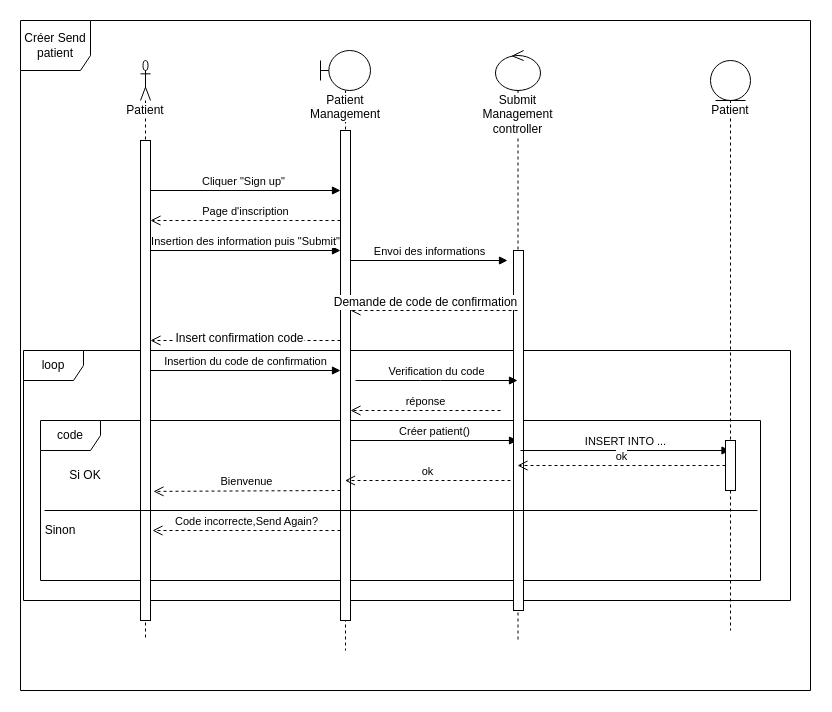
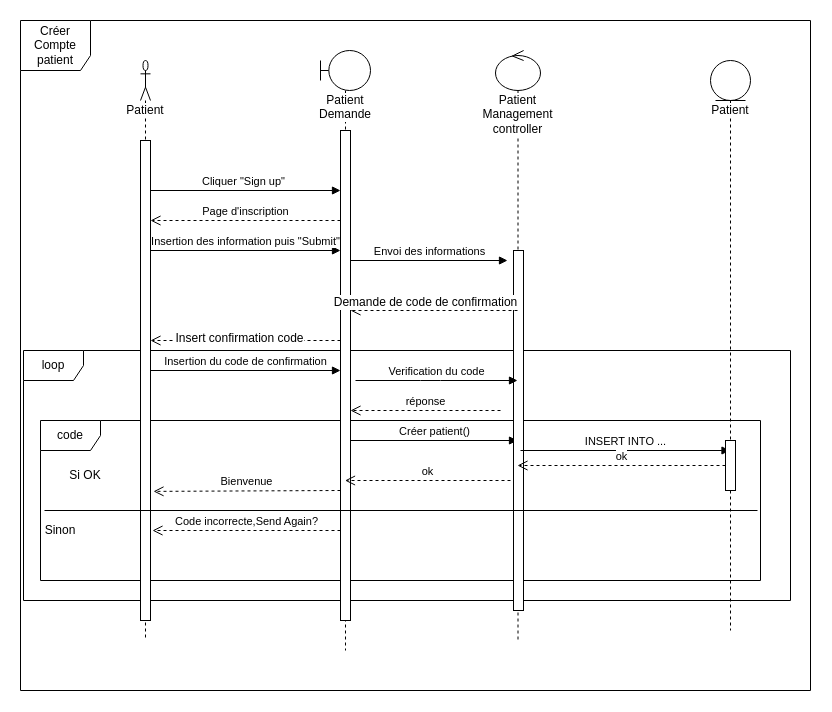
node "Créer Send patient": label "Créer Send patient" -> "Créer Compte patient"
node "Patient Management": label "Patient Management" -> "Patient Demande"
node "Submit Management controller": label "Submit Management controller" -> "Patient Management controller"
